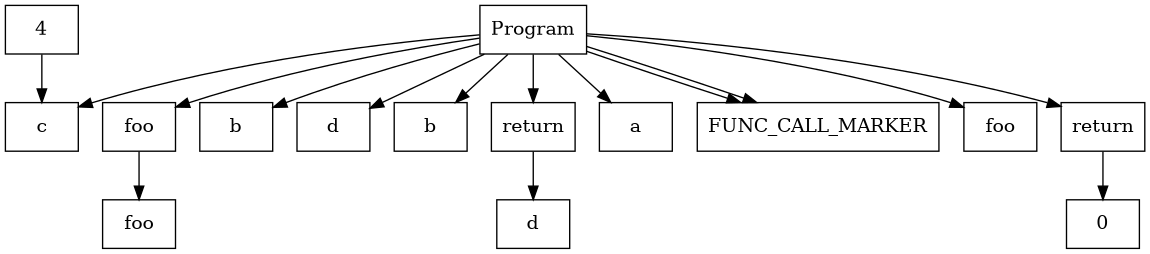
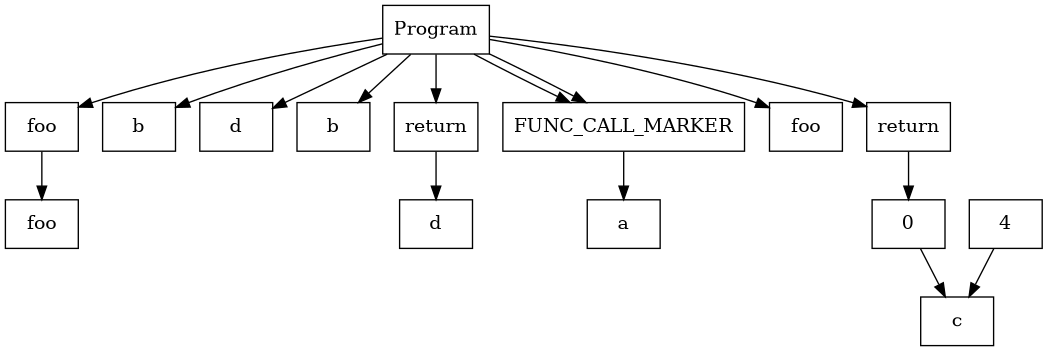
edge "Program" -> "c": now "0" -> "c"
edge "Program" -> "a": now "FUNC_CALL_MARKER" -> "a"
